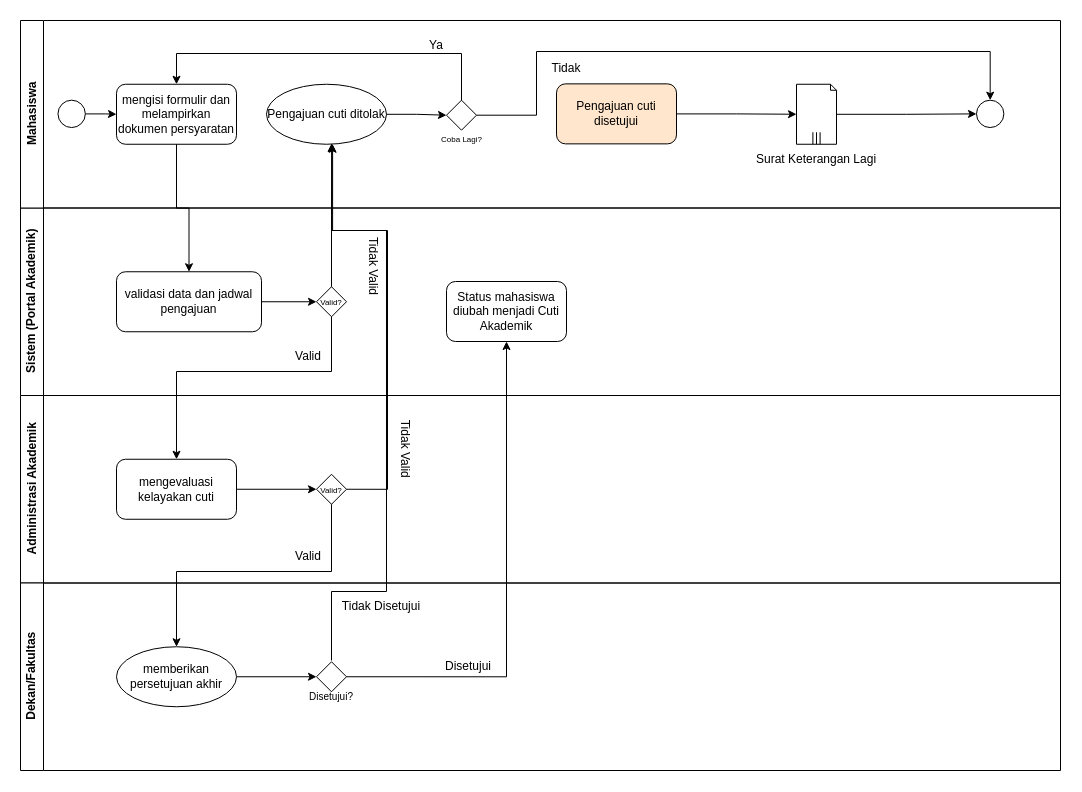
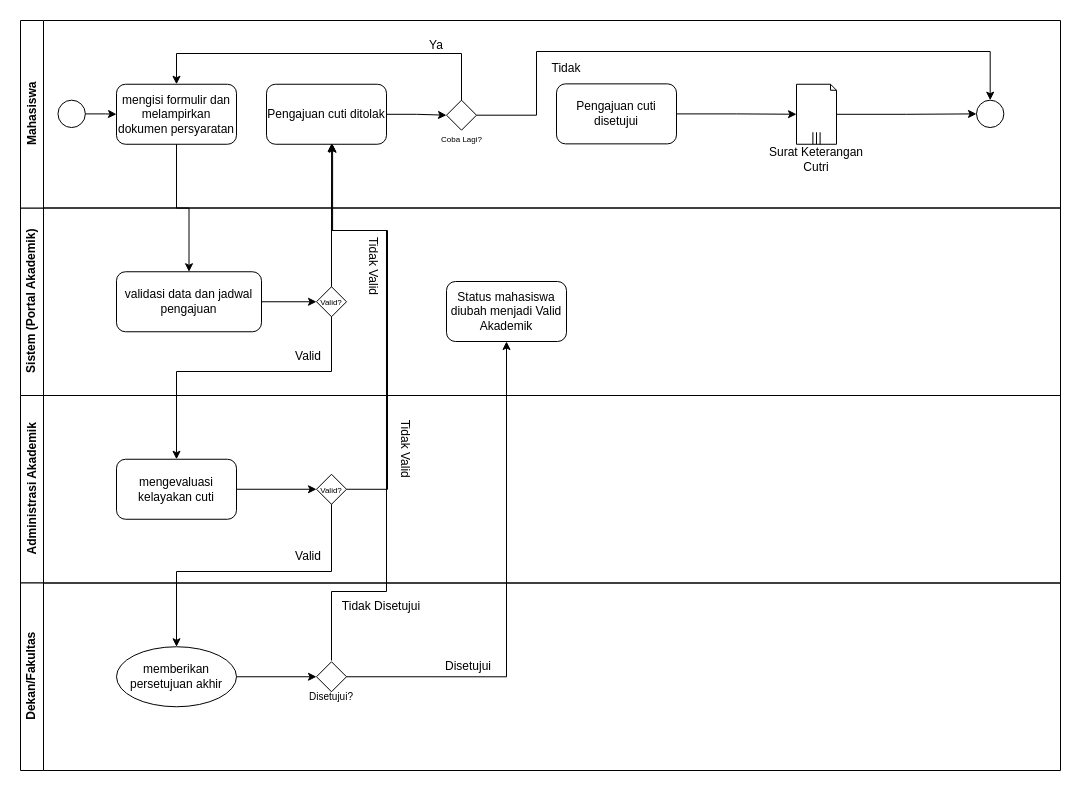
node "Pengajuan cuti ditolak": shape ellipse -> rounded rectangle
node "Pengajuan cuti disetujui": fillcolor #ffe6cc -> #ffffff
node "Surat Keterangan Lagi": label "Surat Keterangan Lagi" -> "Surat Keterangan Cutri"
node "Status mahasiswa diubah menjadi Cuti Akademik": label "Status mahasiswa diubah menjadi Cuti Akademik" -> "Status mahasiswa diubah menjadi Valid Akademik"
